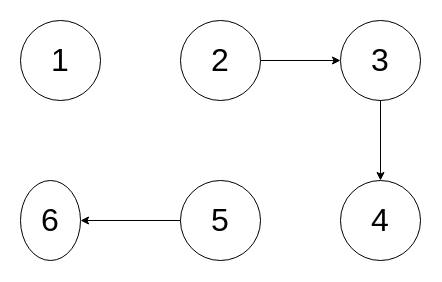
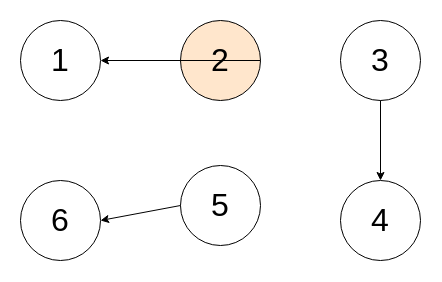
node "2": fillcolor #ffffff -> #ffe6cc
edge "2" -> "3": now "2" -> "1"
node "6": size 60x80 -> 80x80
node "5": moved (221, 221) -> (221, 206)
